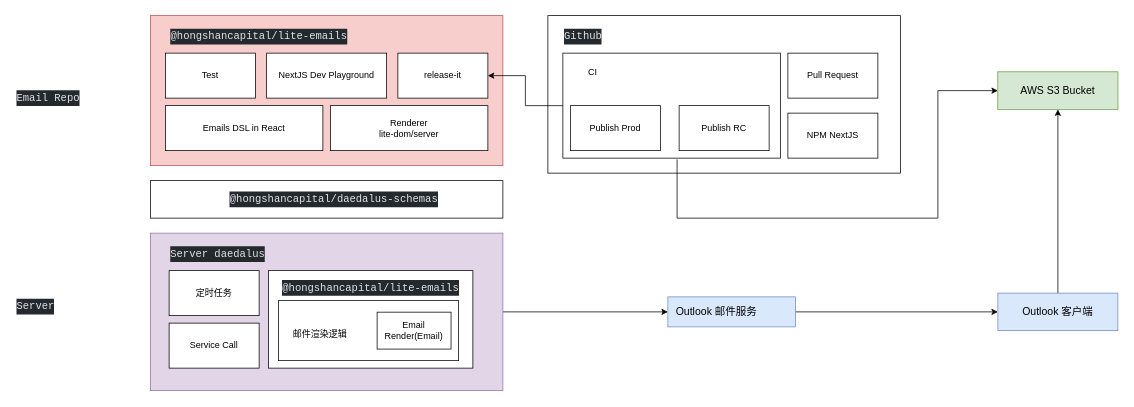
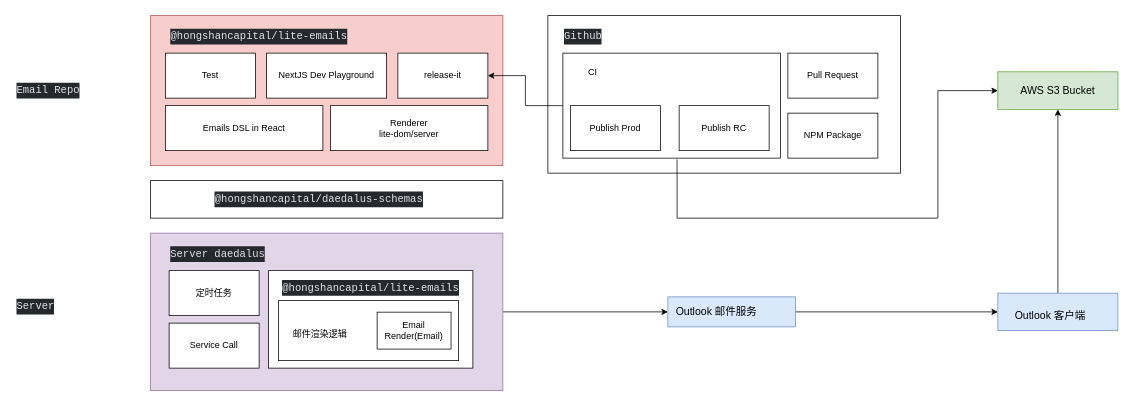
node "Email Repo": moved (64, 98) -> (64, 90)
node "NPM NextJS": label "NPM NextJS" -> "NPM Package"
node "@hongshancapital/daedalus-schemas": moved (334, 199) -> (319, 199)
node "Outlook 客户端": moved (1058, 312) -> (1050, 315)
